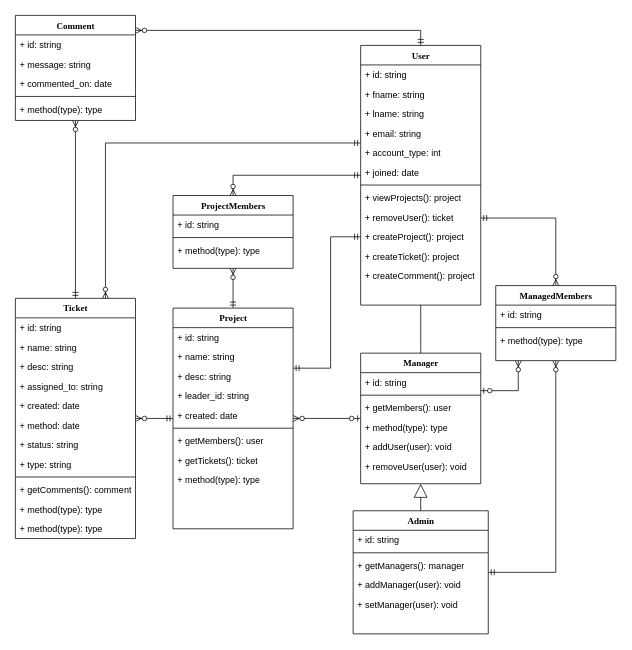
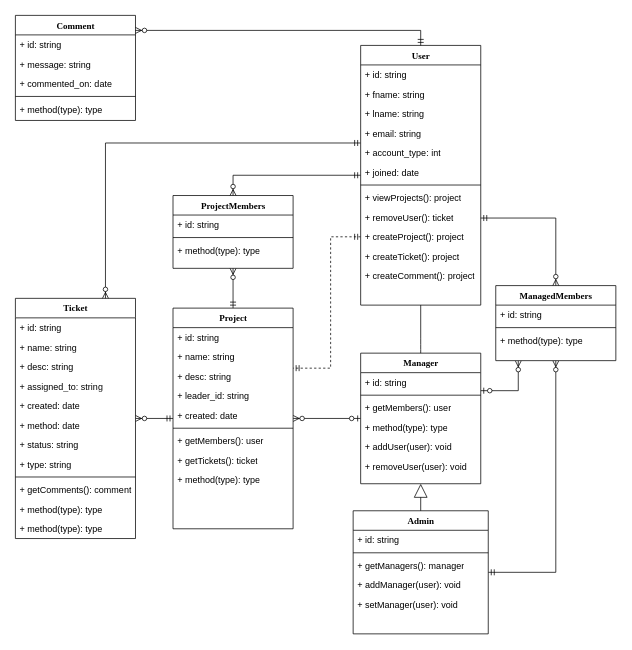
edge "Comment" -- "Ticket": removed
edge "User" -- "Project": style solid -> dashed
